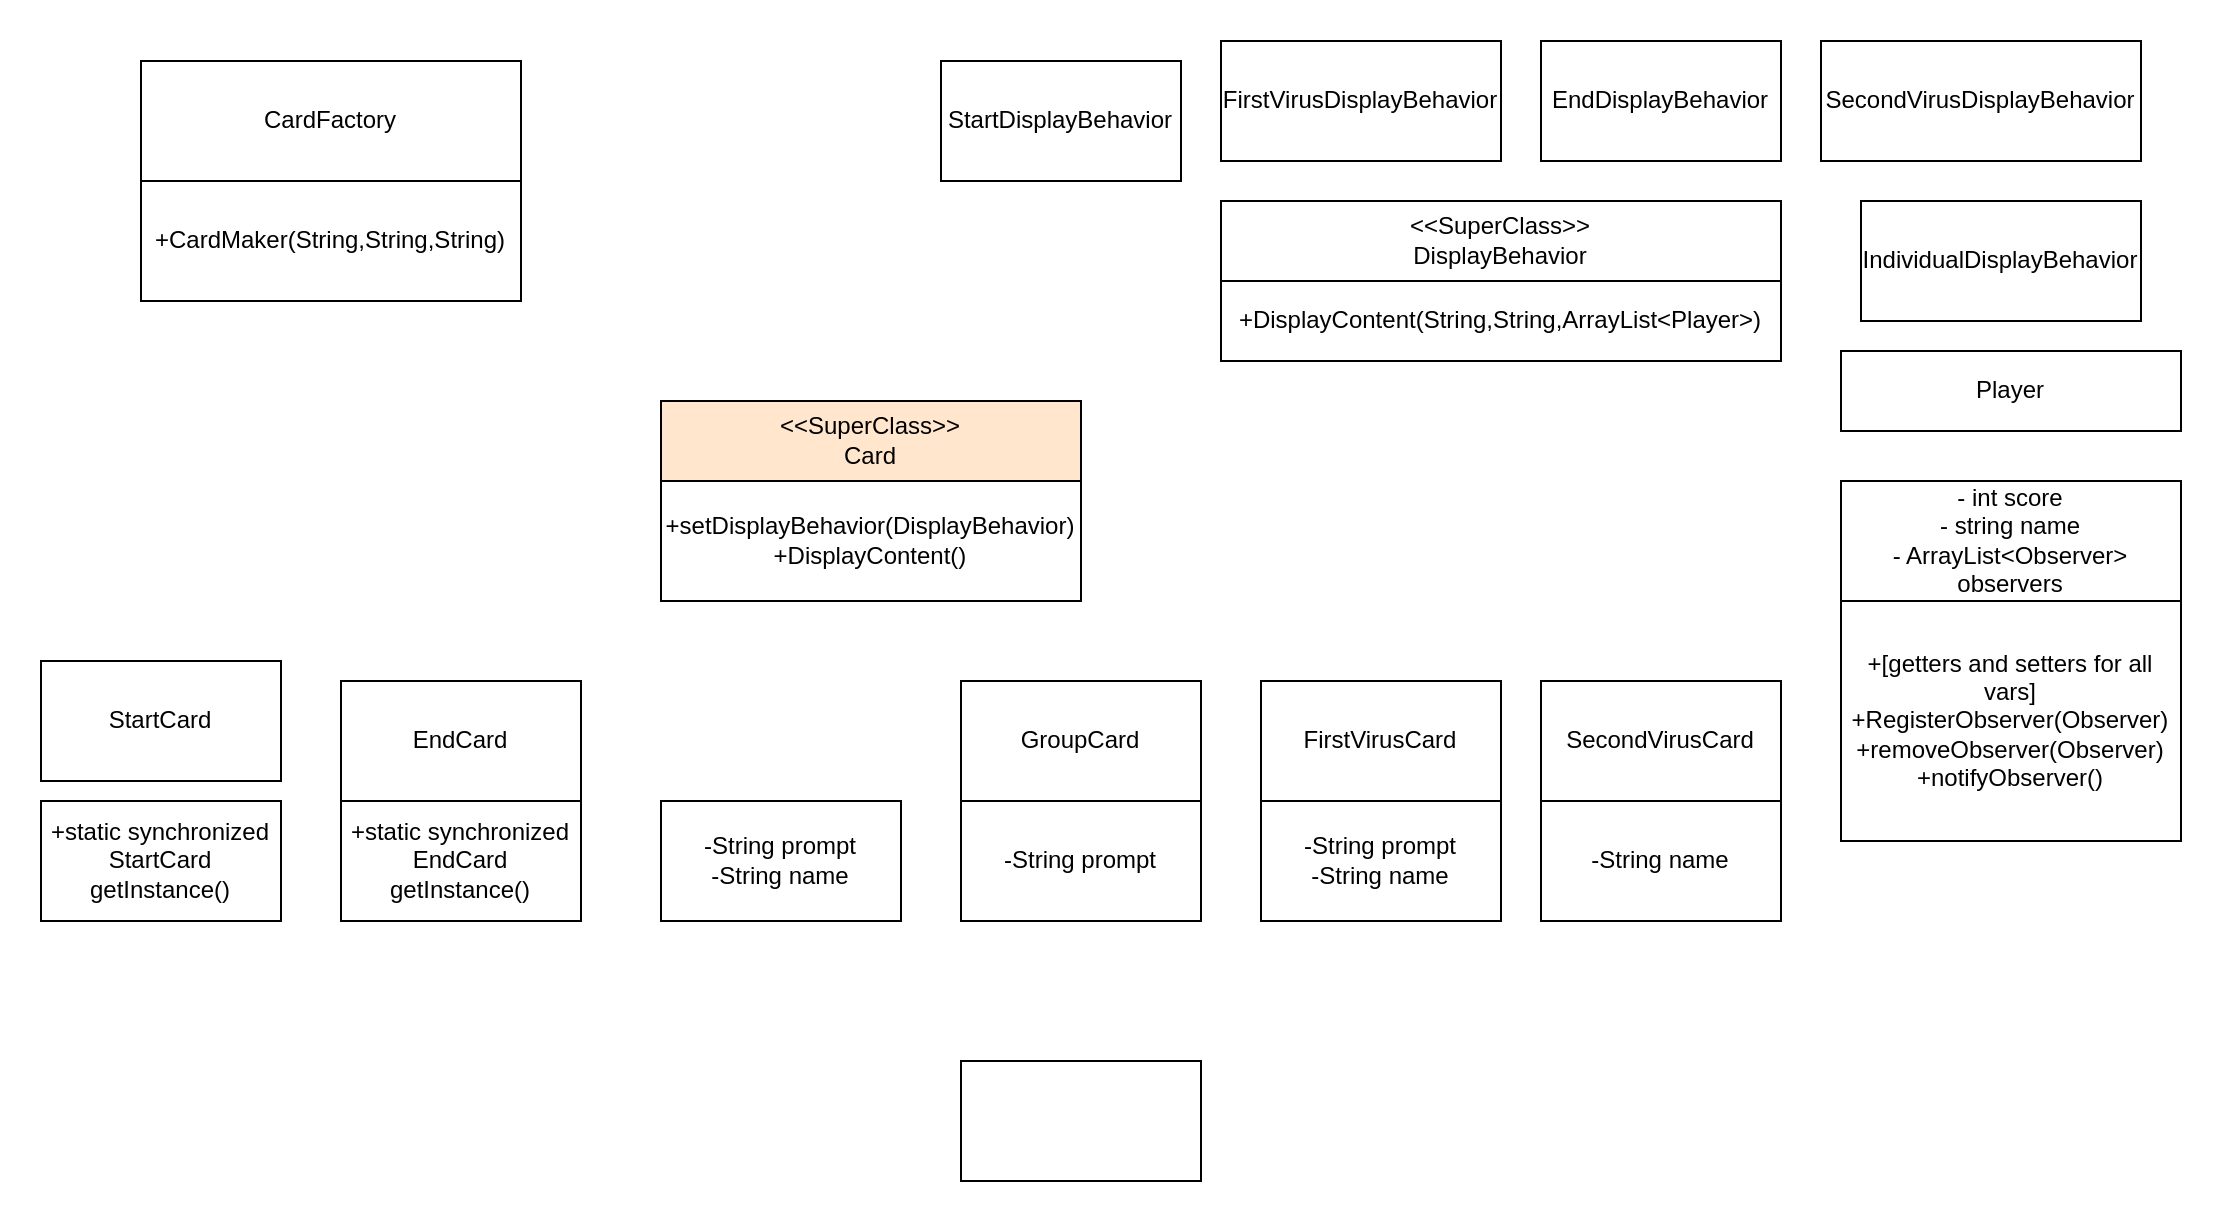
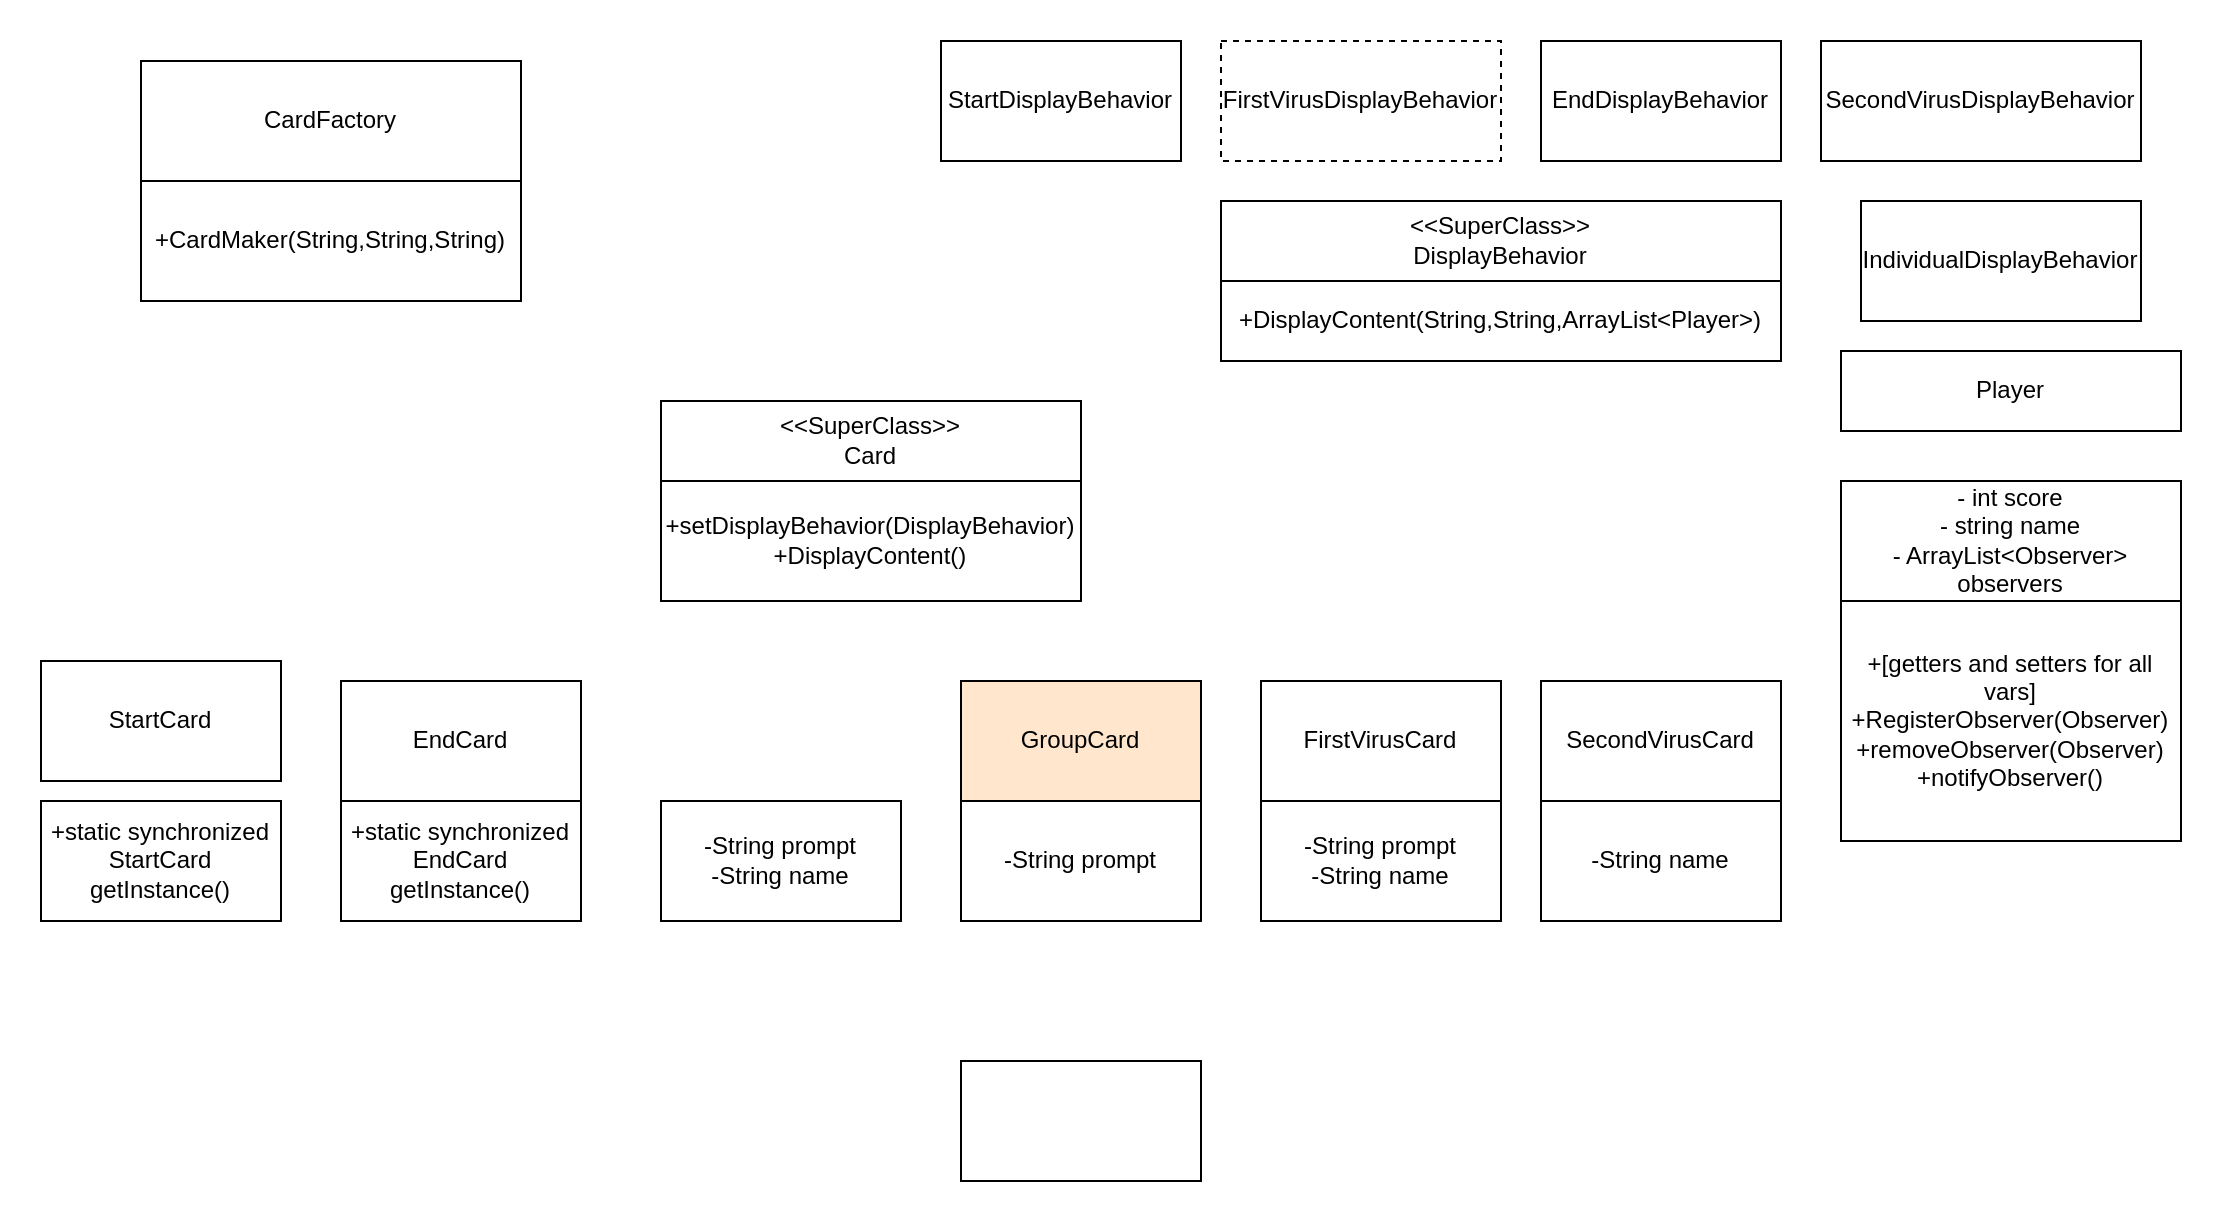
node "FirstVirusDisplayBehavior": style solid -> dashed
node "StartDisplayBehavior": moved (1061, 121) -> (1061, 101)
node "<<SuperClass>> Card": fillcolor #ffe6cc -> #ffffff
node "GroupCard": fillcolor #ffffff -> #ffe6cc
